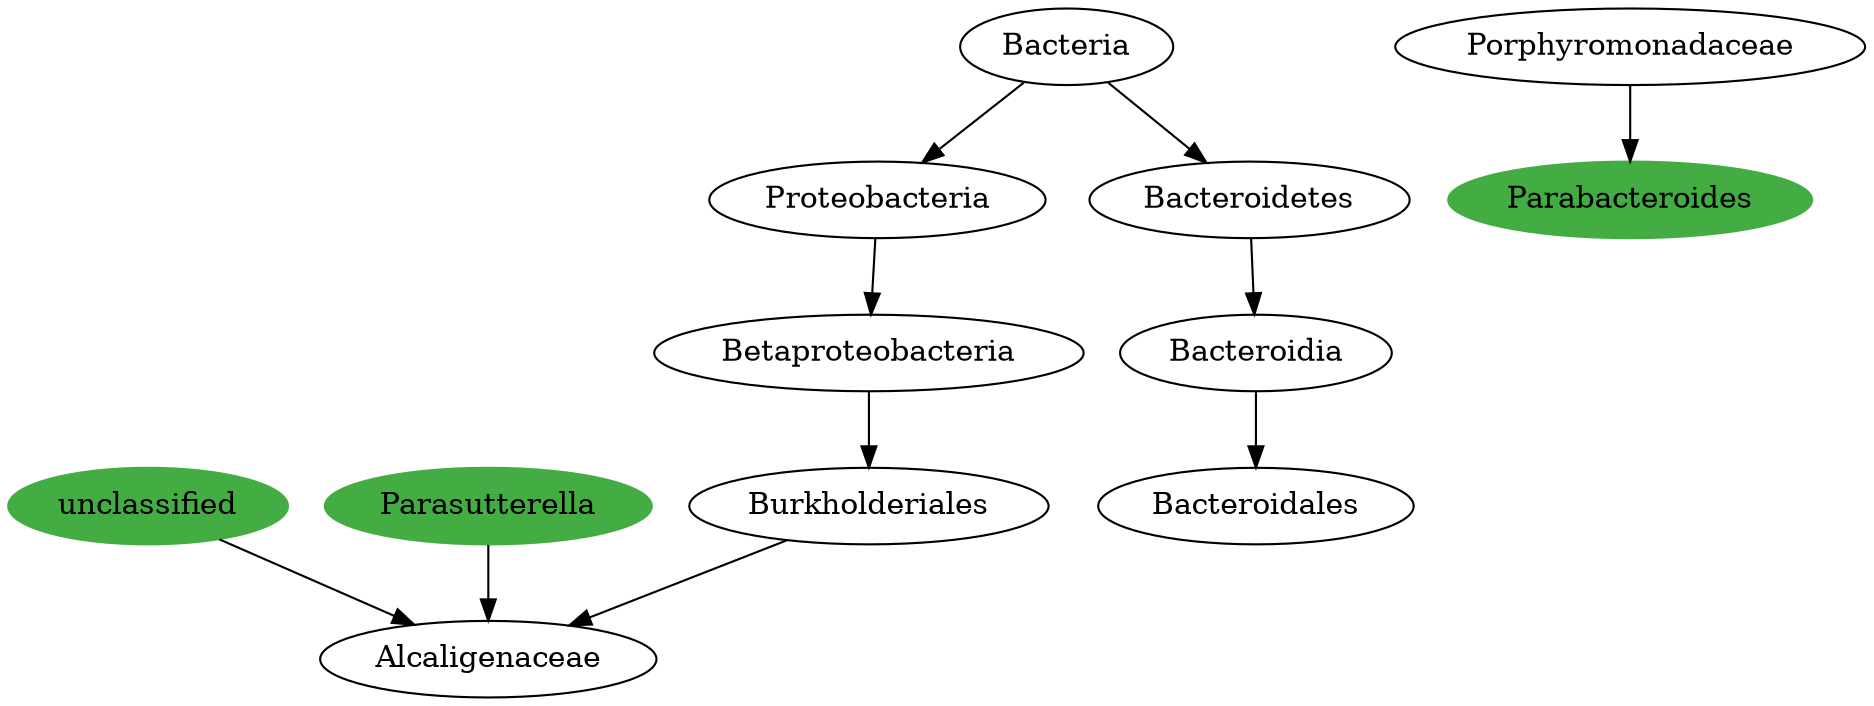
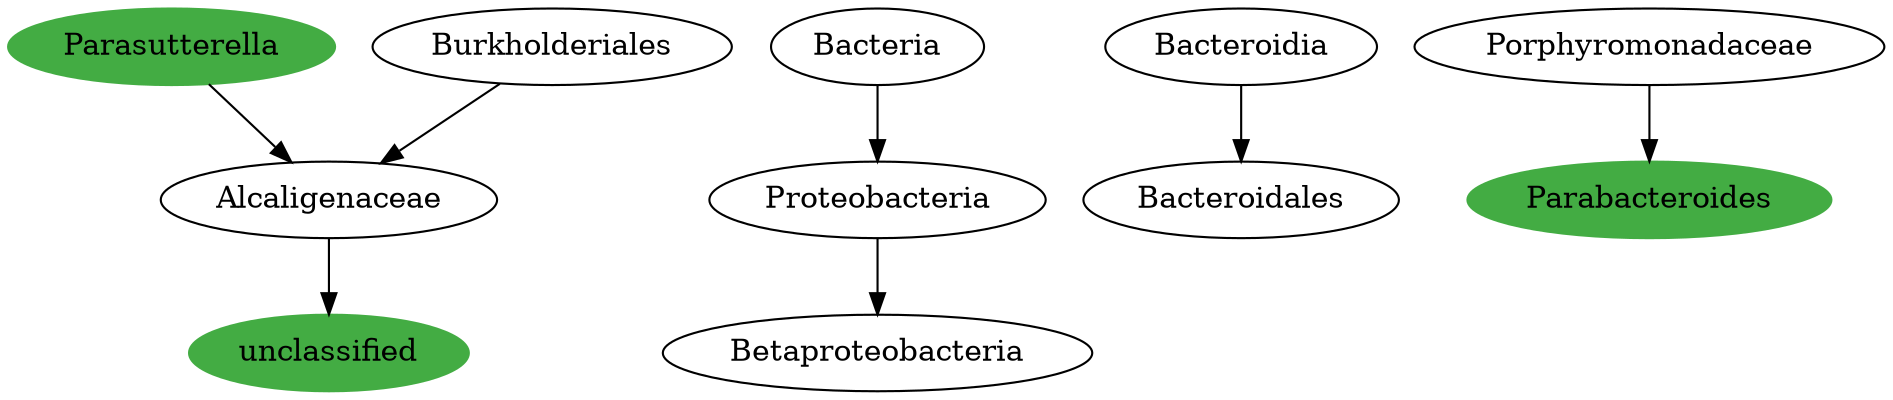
node "Bacteroidetes": removed
edge "Betaproteobacteria" -> "Burkholderiales": removed
edge "unclassified" -> "Alcaligenaceae": reversed
